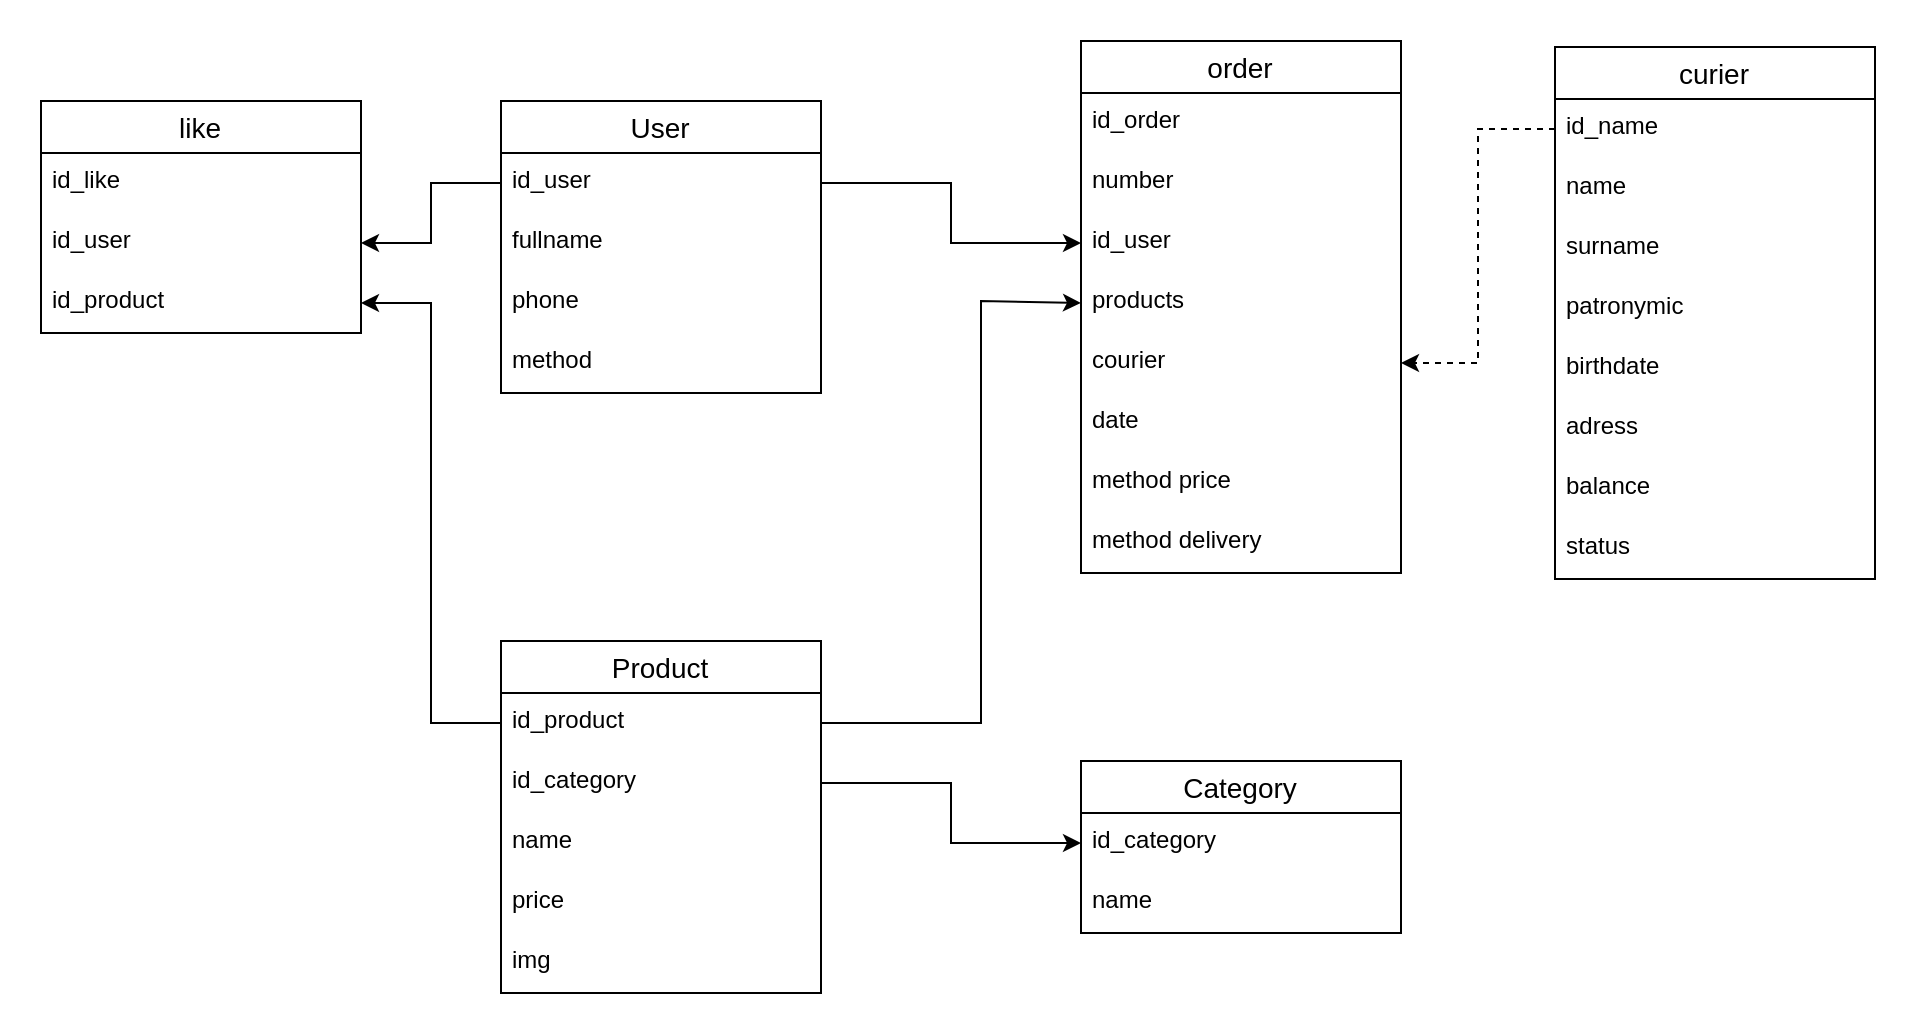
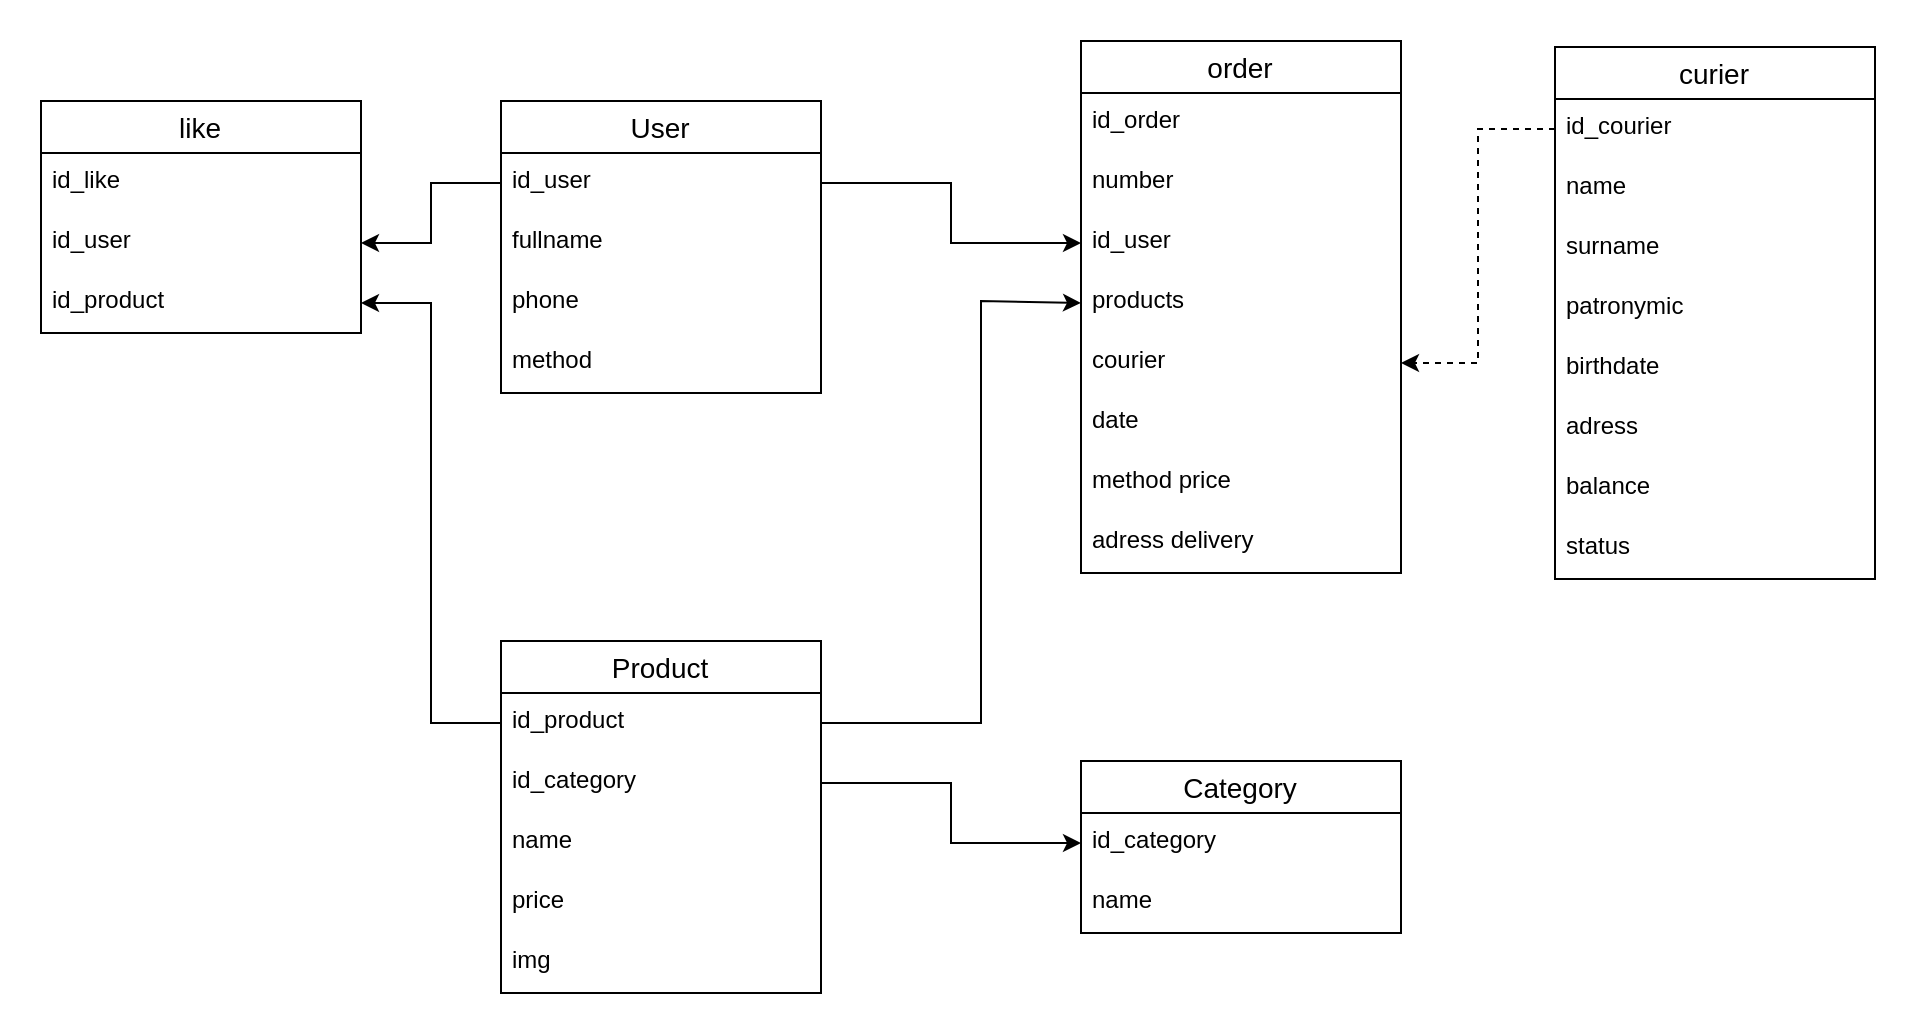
node "id_name": label "id_name" -> "id_courier"
node "method delivery": label "method delivery" -> "adress delivery"
